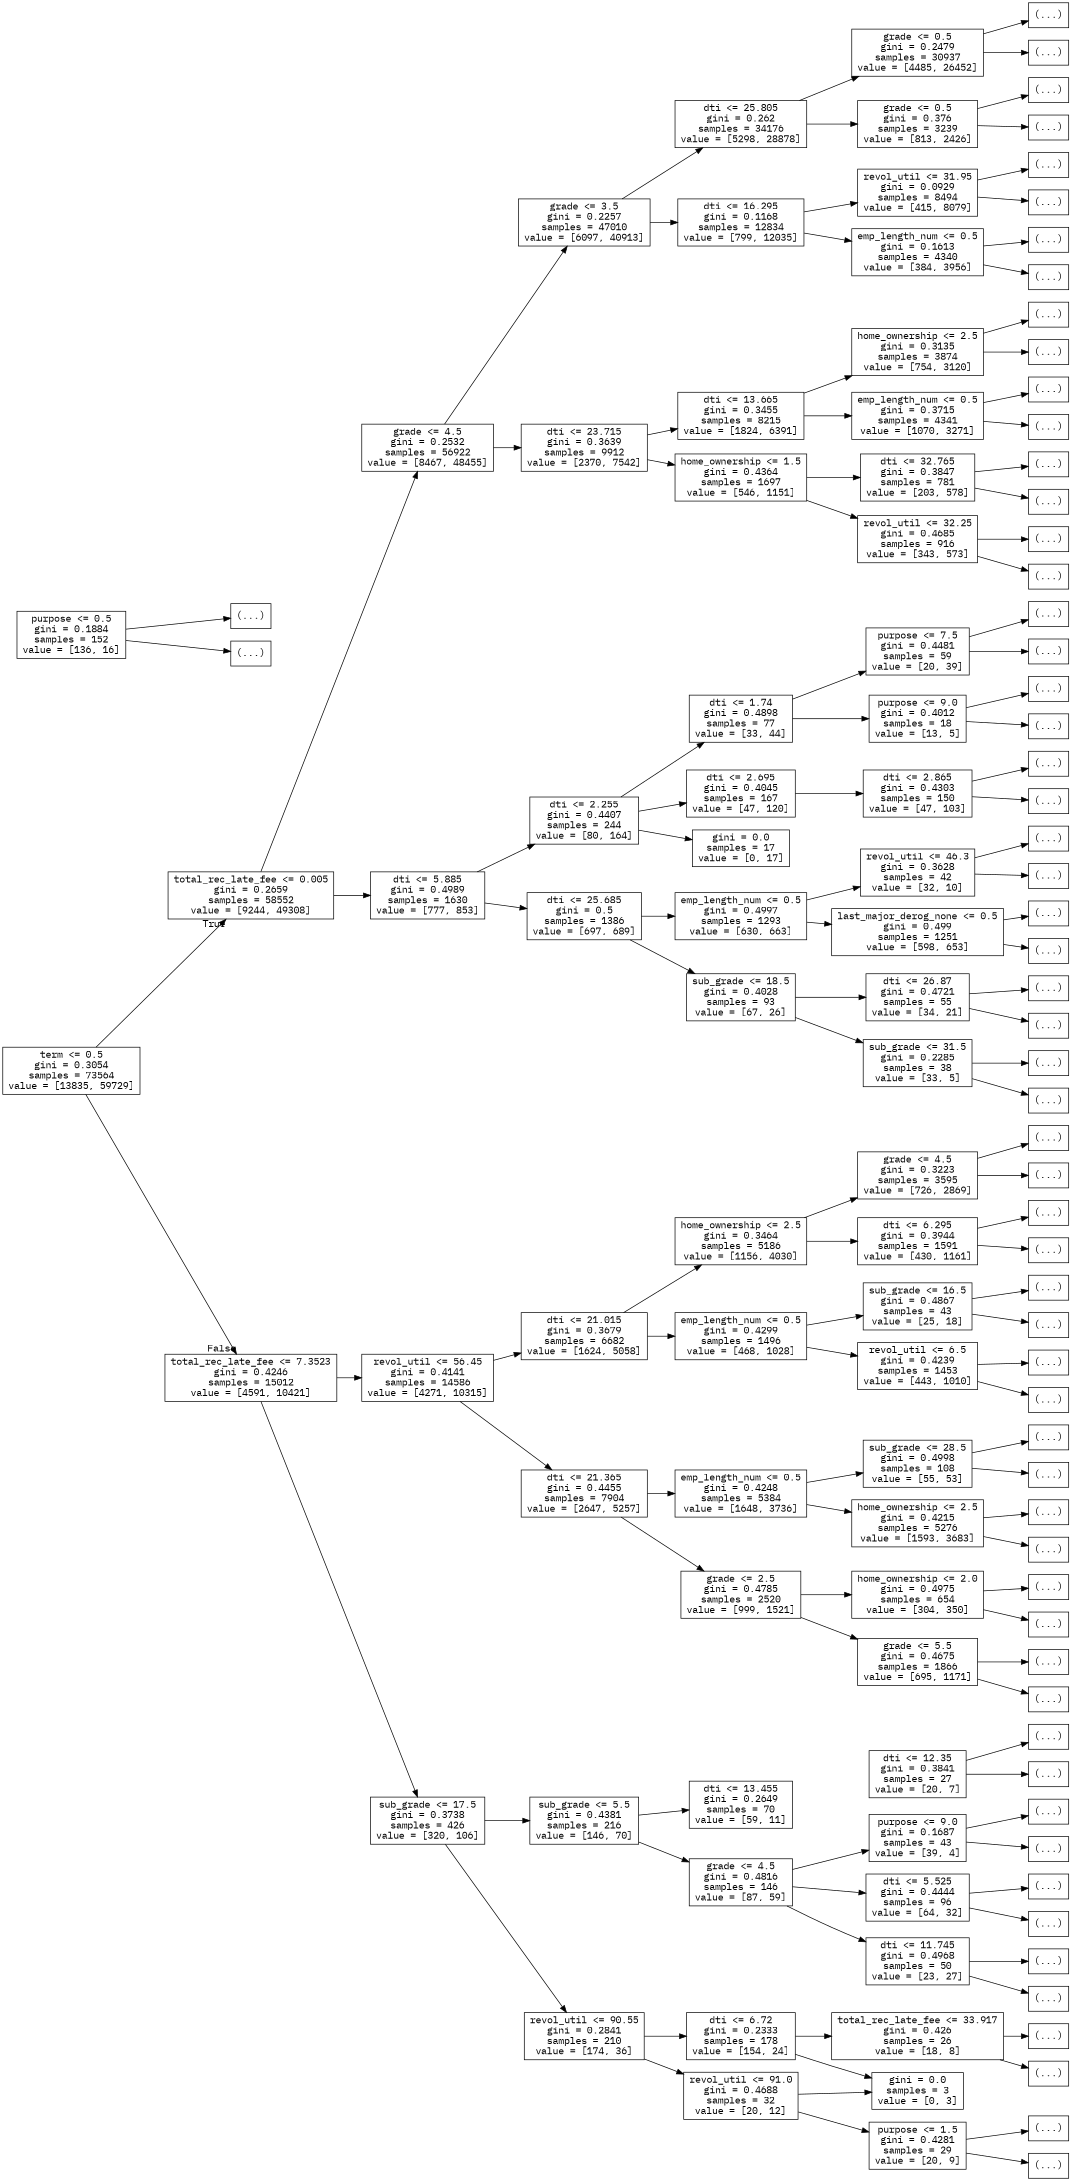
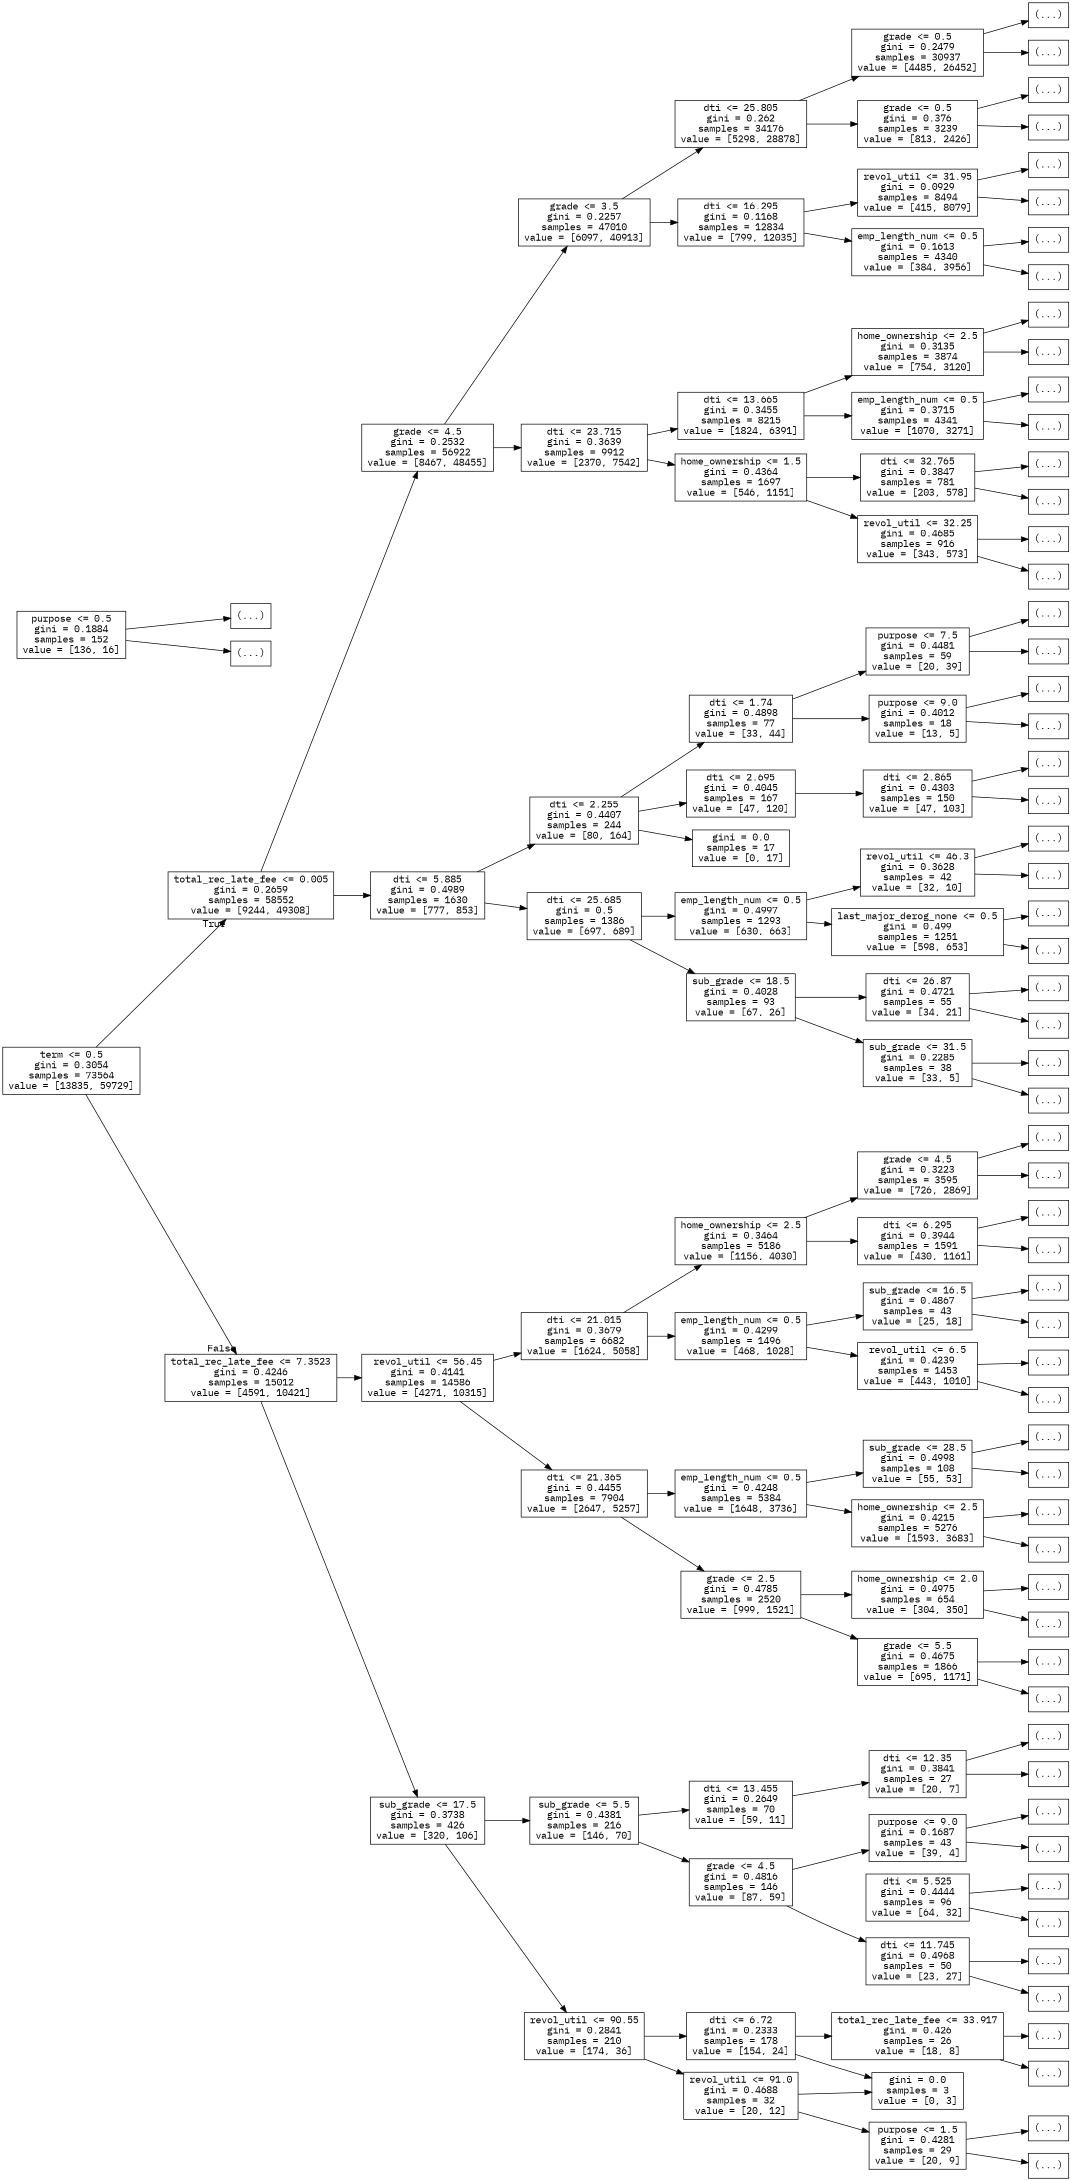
edge "dti <= 13.455 gini = 0.2649 samples = 70 value = [59, 11]" -> "dti <= 12.35 gini = 0.3841 samples = 27 value = [20, 7]": added
edge "grade <= 4.5 gini = 0.4816 samples = 146 value = [87, 59]" -> "dti <= 5.525 gini = 0.4444 samples = 96 value = [64, 32]": removed
